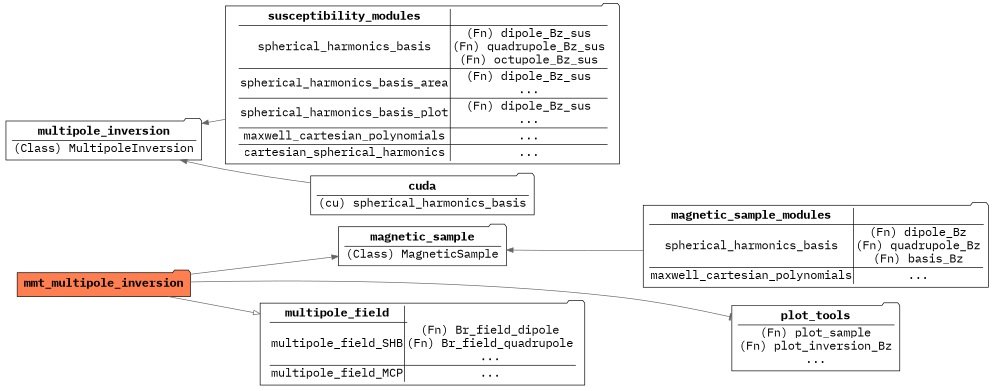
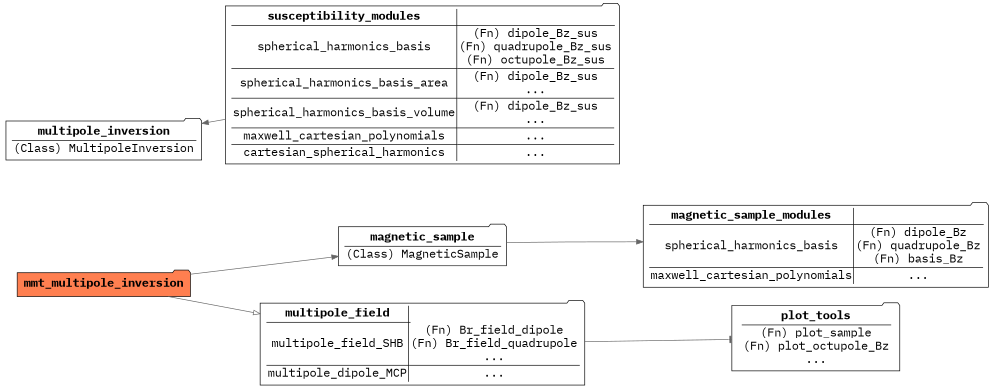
node "susceptibility_modules": text "spherical_harmonics_basis_plot" -> "spherical_harmonics_basis_volume"
node "cuda": removed
edge "magnetic_sample_modules" -> "magnetic_sample": reversed
edge "mmt_multipole_inversion" -> "plot_tools": now "multipole_field" -> "plot_tools"
node "plot_tools": text "(Fn) plot_inversion_Bz" -> "(Fn) plot_octupole_Bz"
node "multipole_field": text "multipole_field_MCP" -> "multipole_dipole_MCP"
